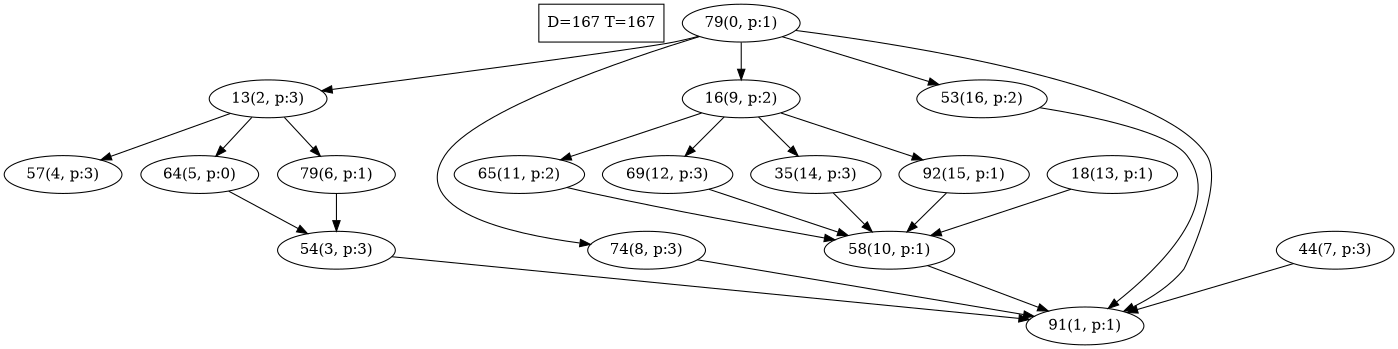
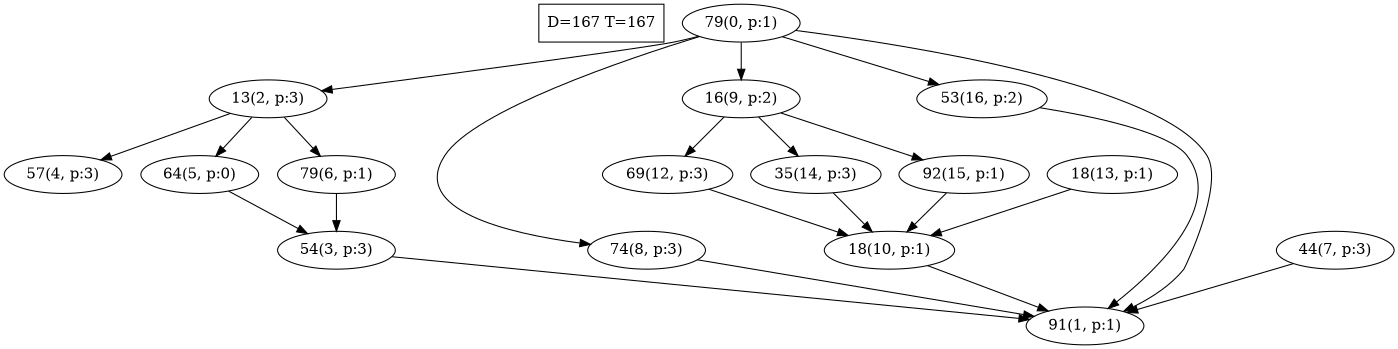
node "65(11, p:2)": removed
node "58(10, p:1)": label "58(10, p:1)" -> "18(10, p:1)"
